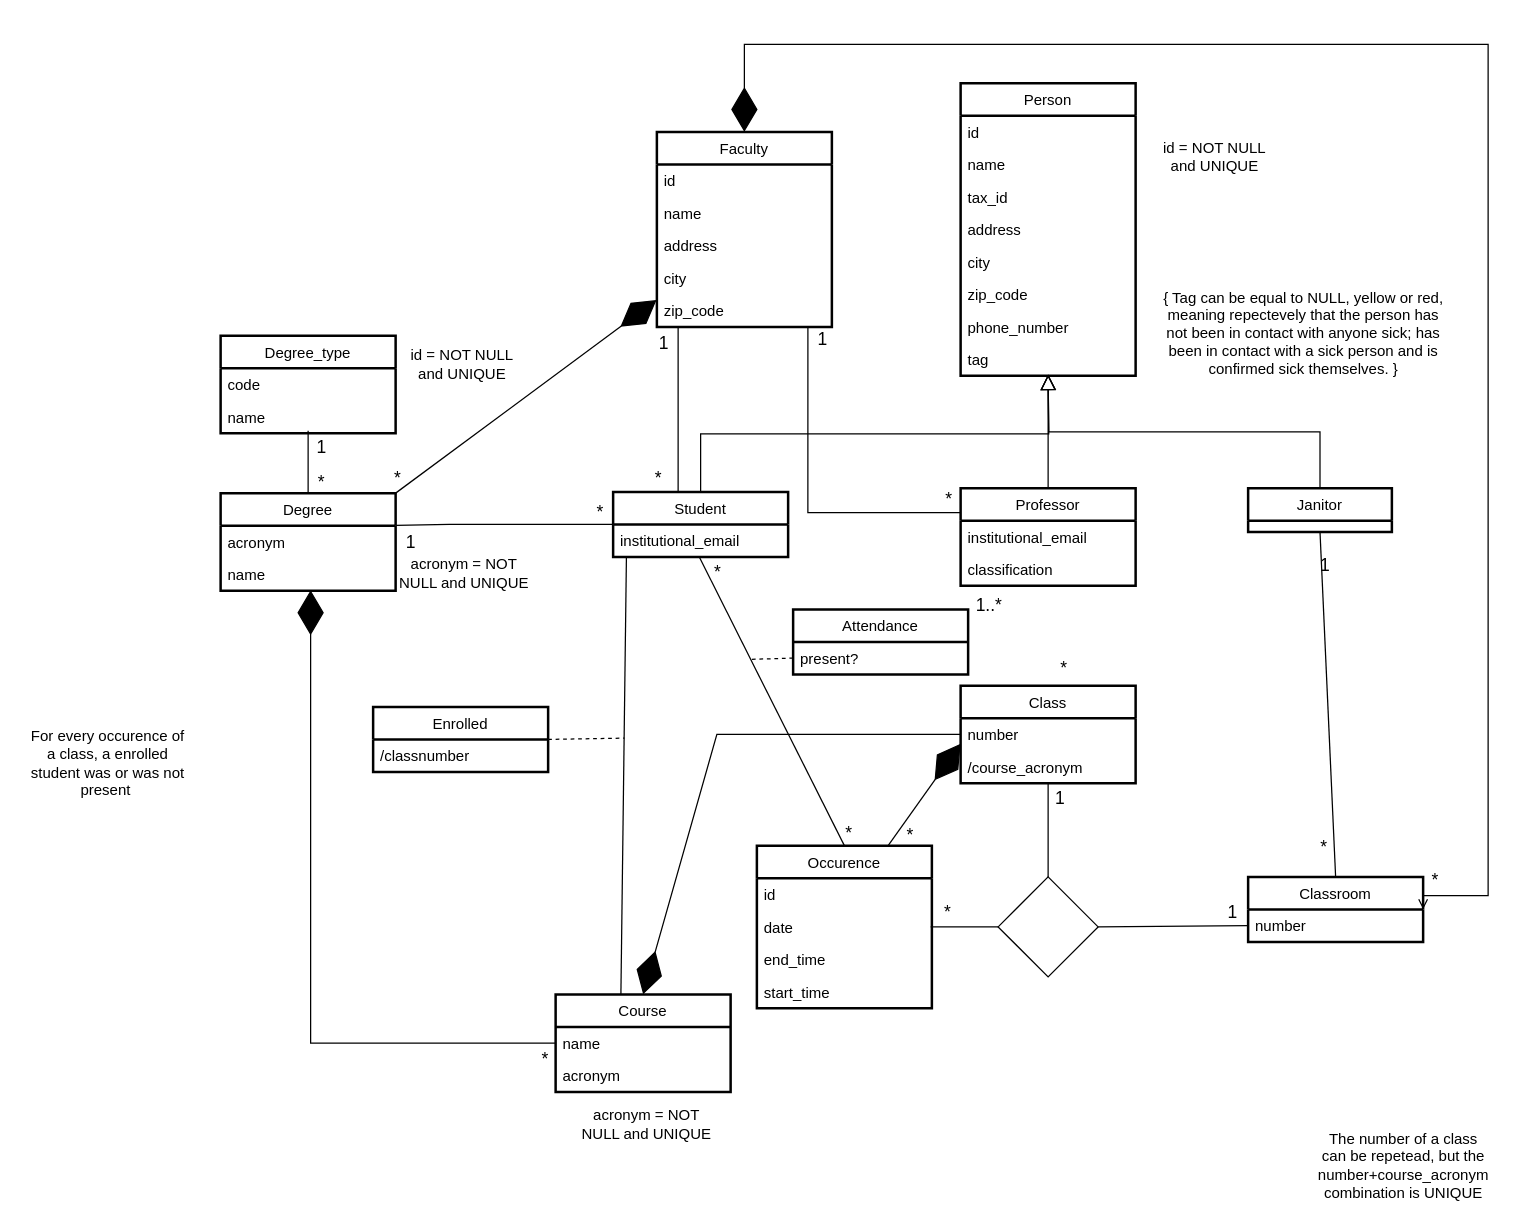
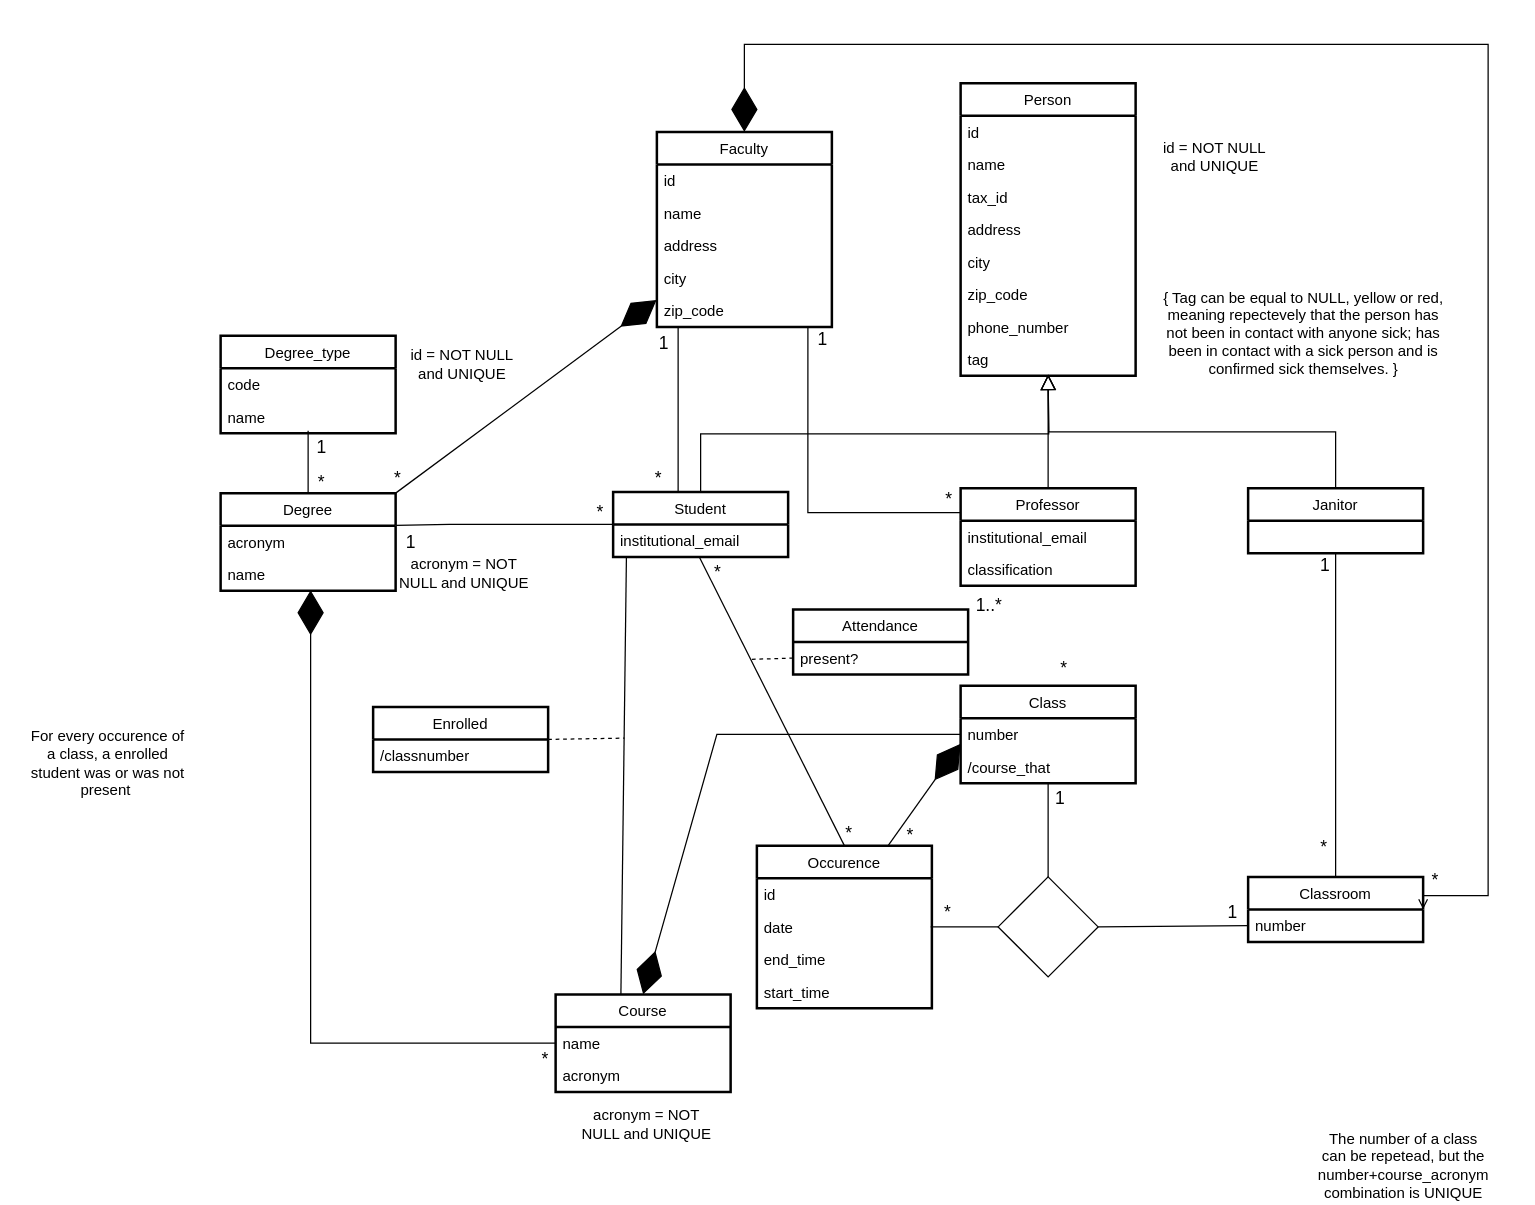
node "Janitor": size 144x44 -> 175x65
node "/course_acronym": label "/course_acronym" -> "/course_that"
